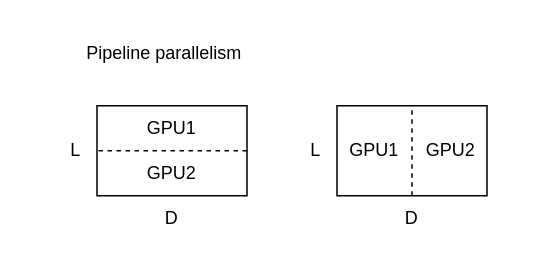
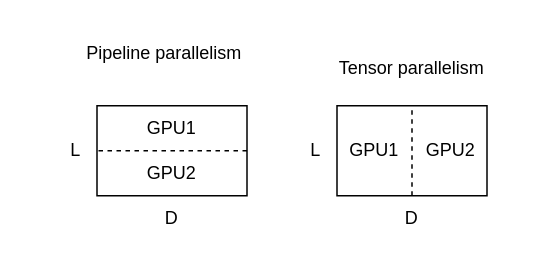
node "Tensor parallelism": added
